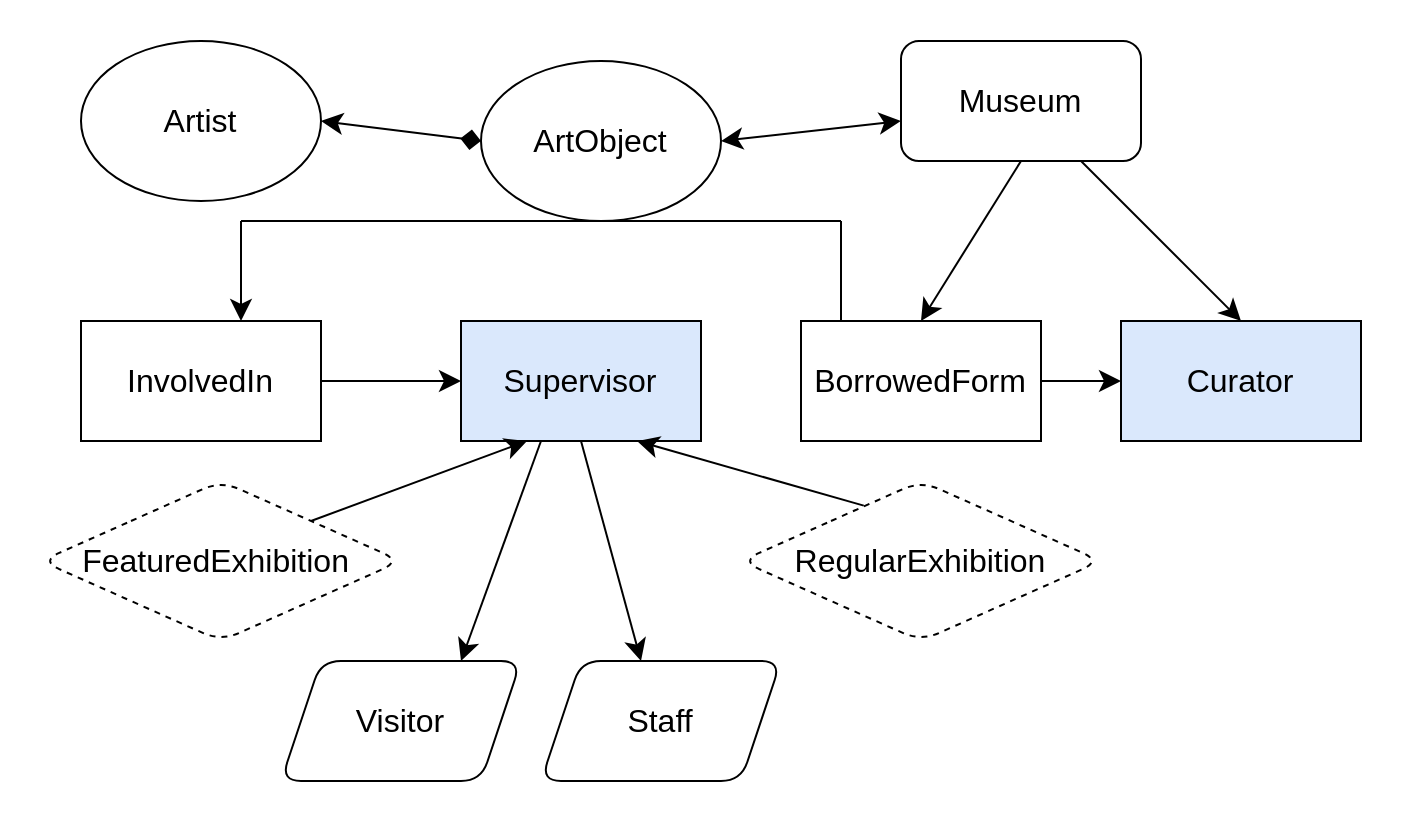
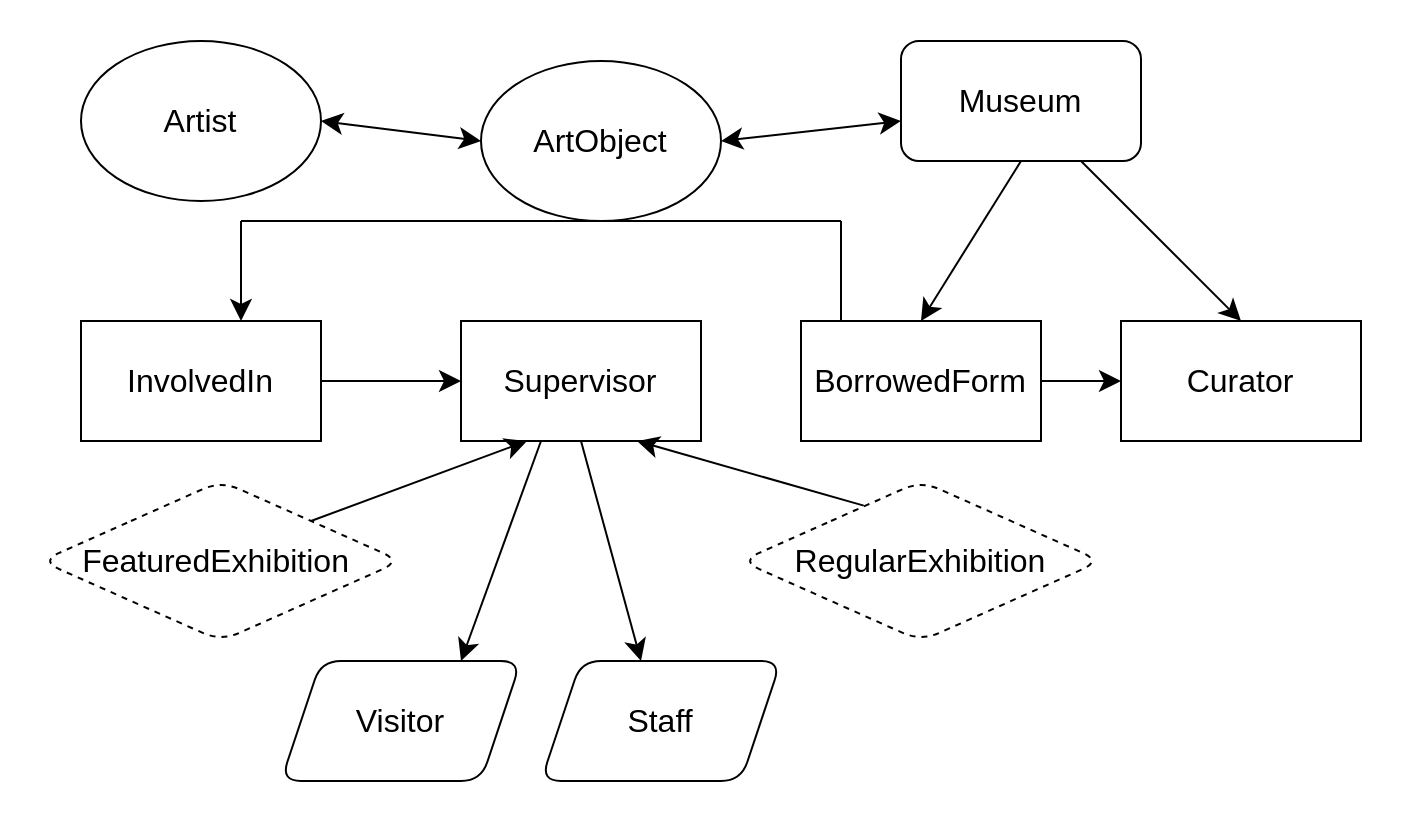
edge "Artist" -- "ArtObject": arrowhead diamond -> classic
node "Supervisor": fillcolor #dae8fc -> #ffffff
node "Curator": fillcolor #dae8fc -> #ffffff
